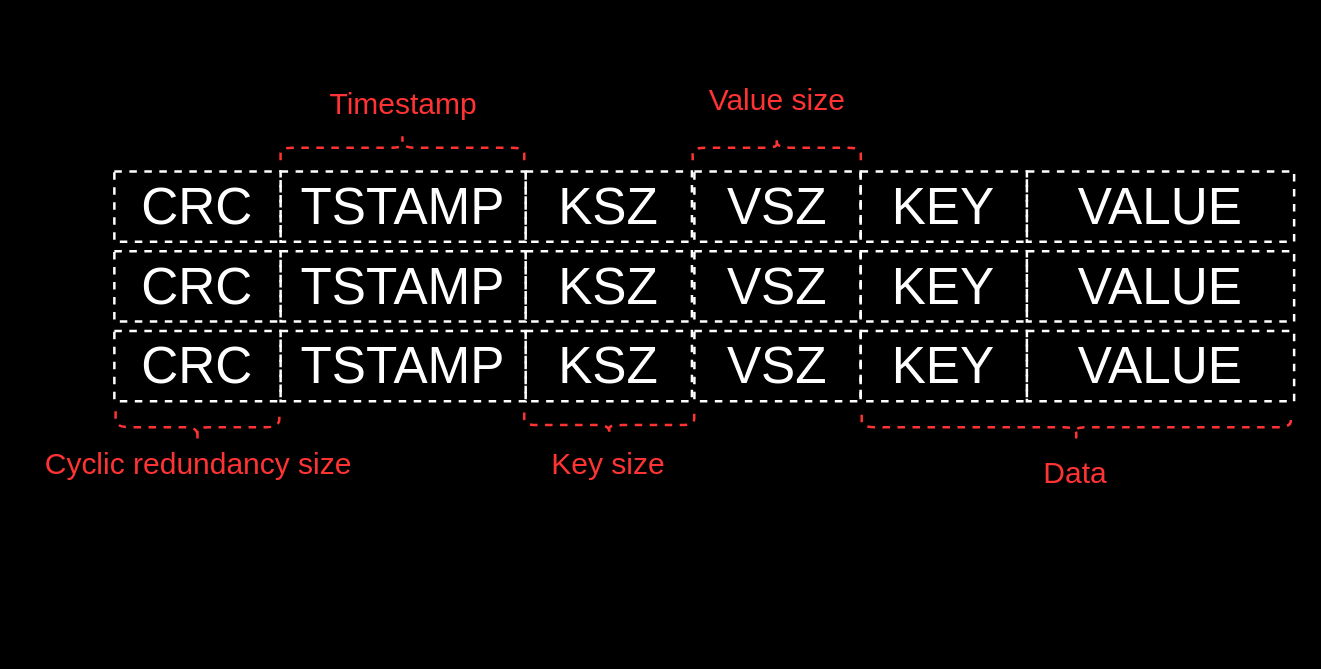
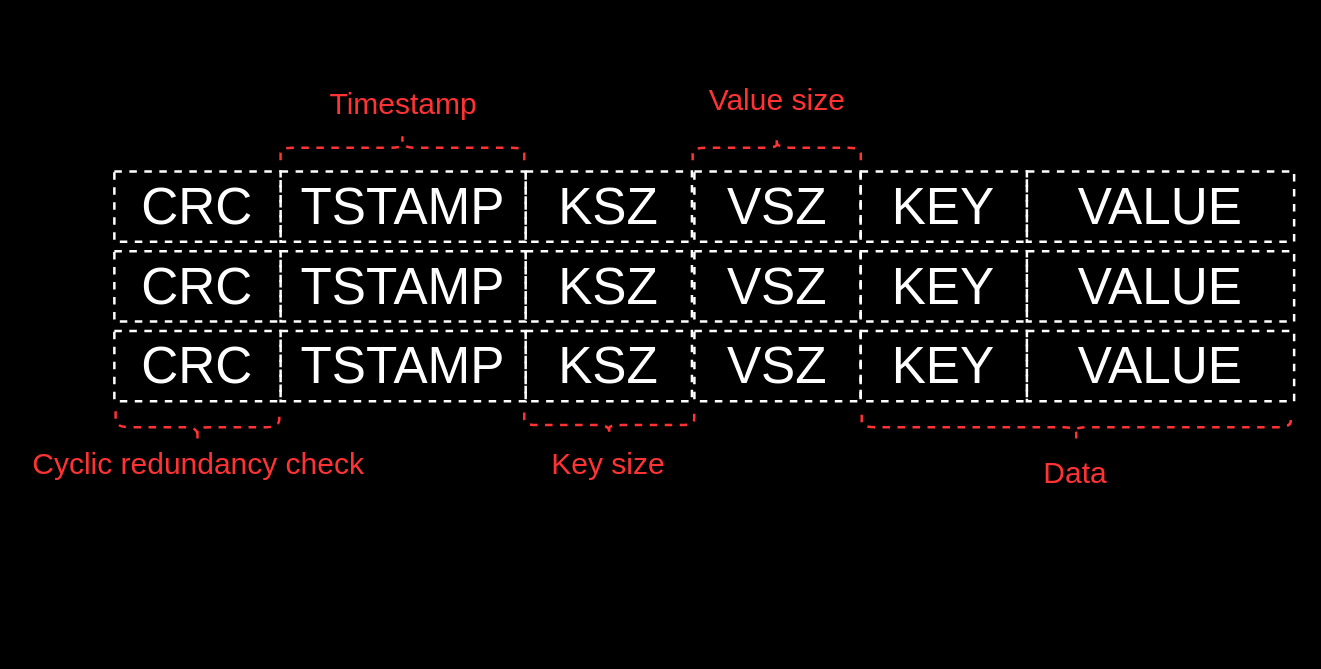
node "Cyclic redundancy size": label "Cyclic redundancy size" -> "Cyclic redundancy check"
